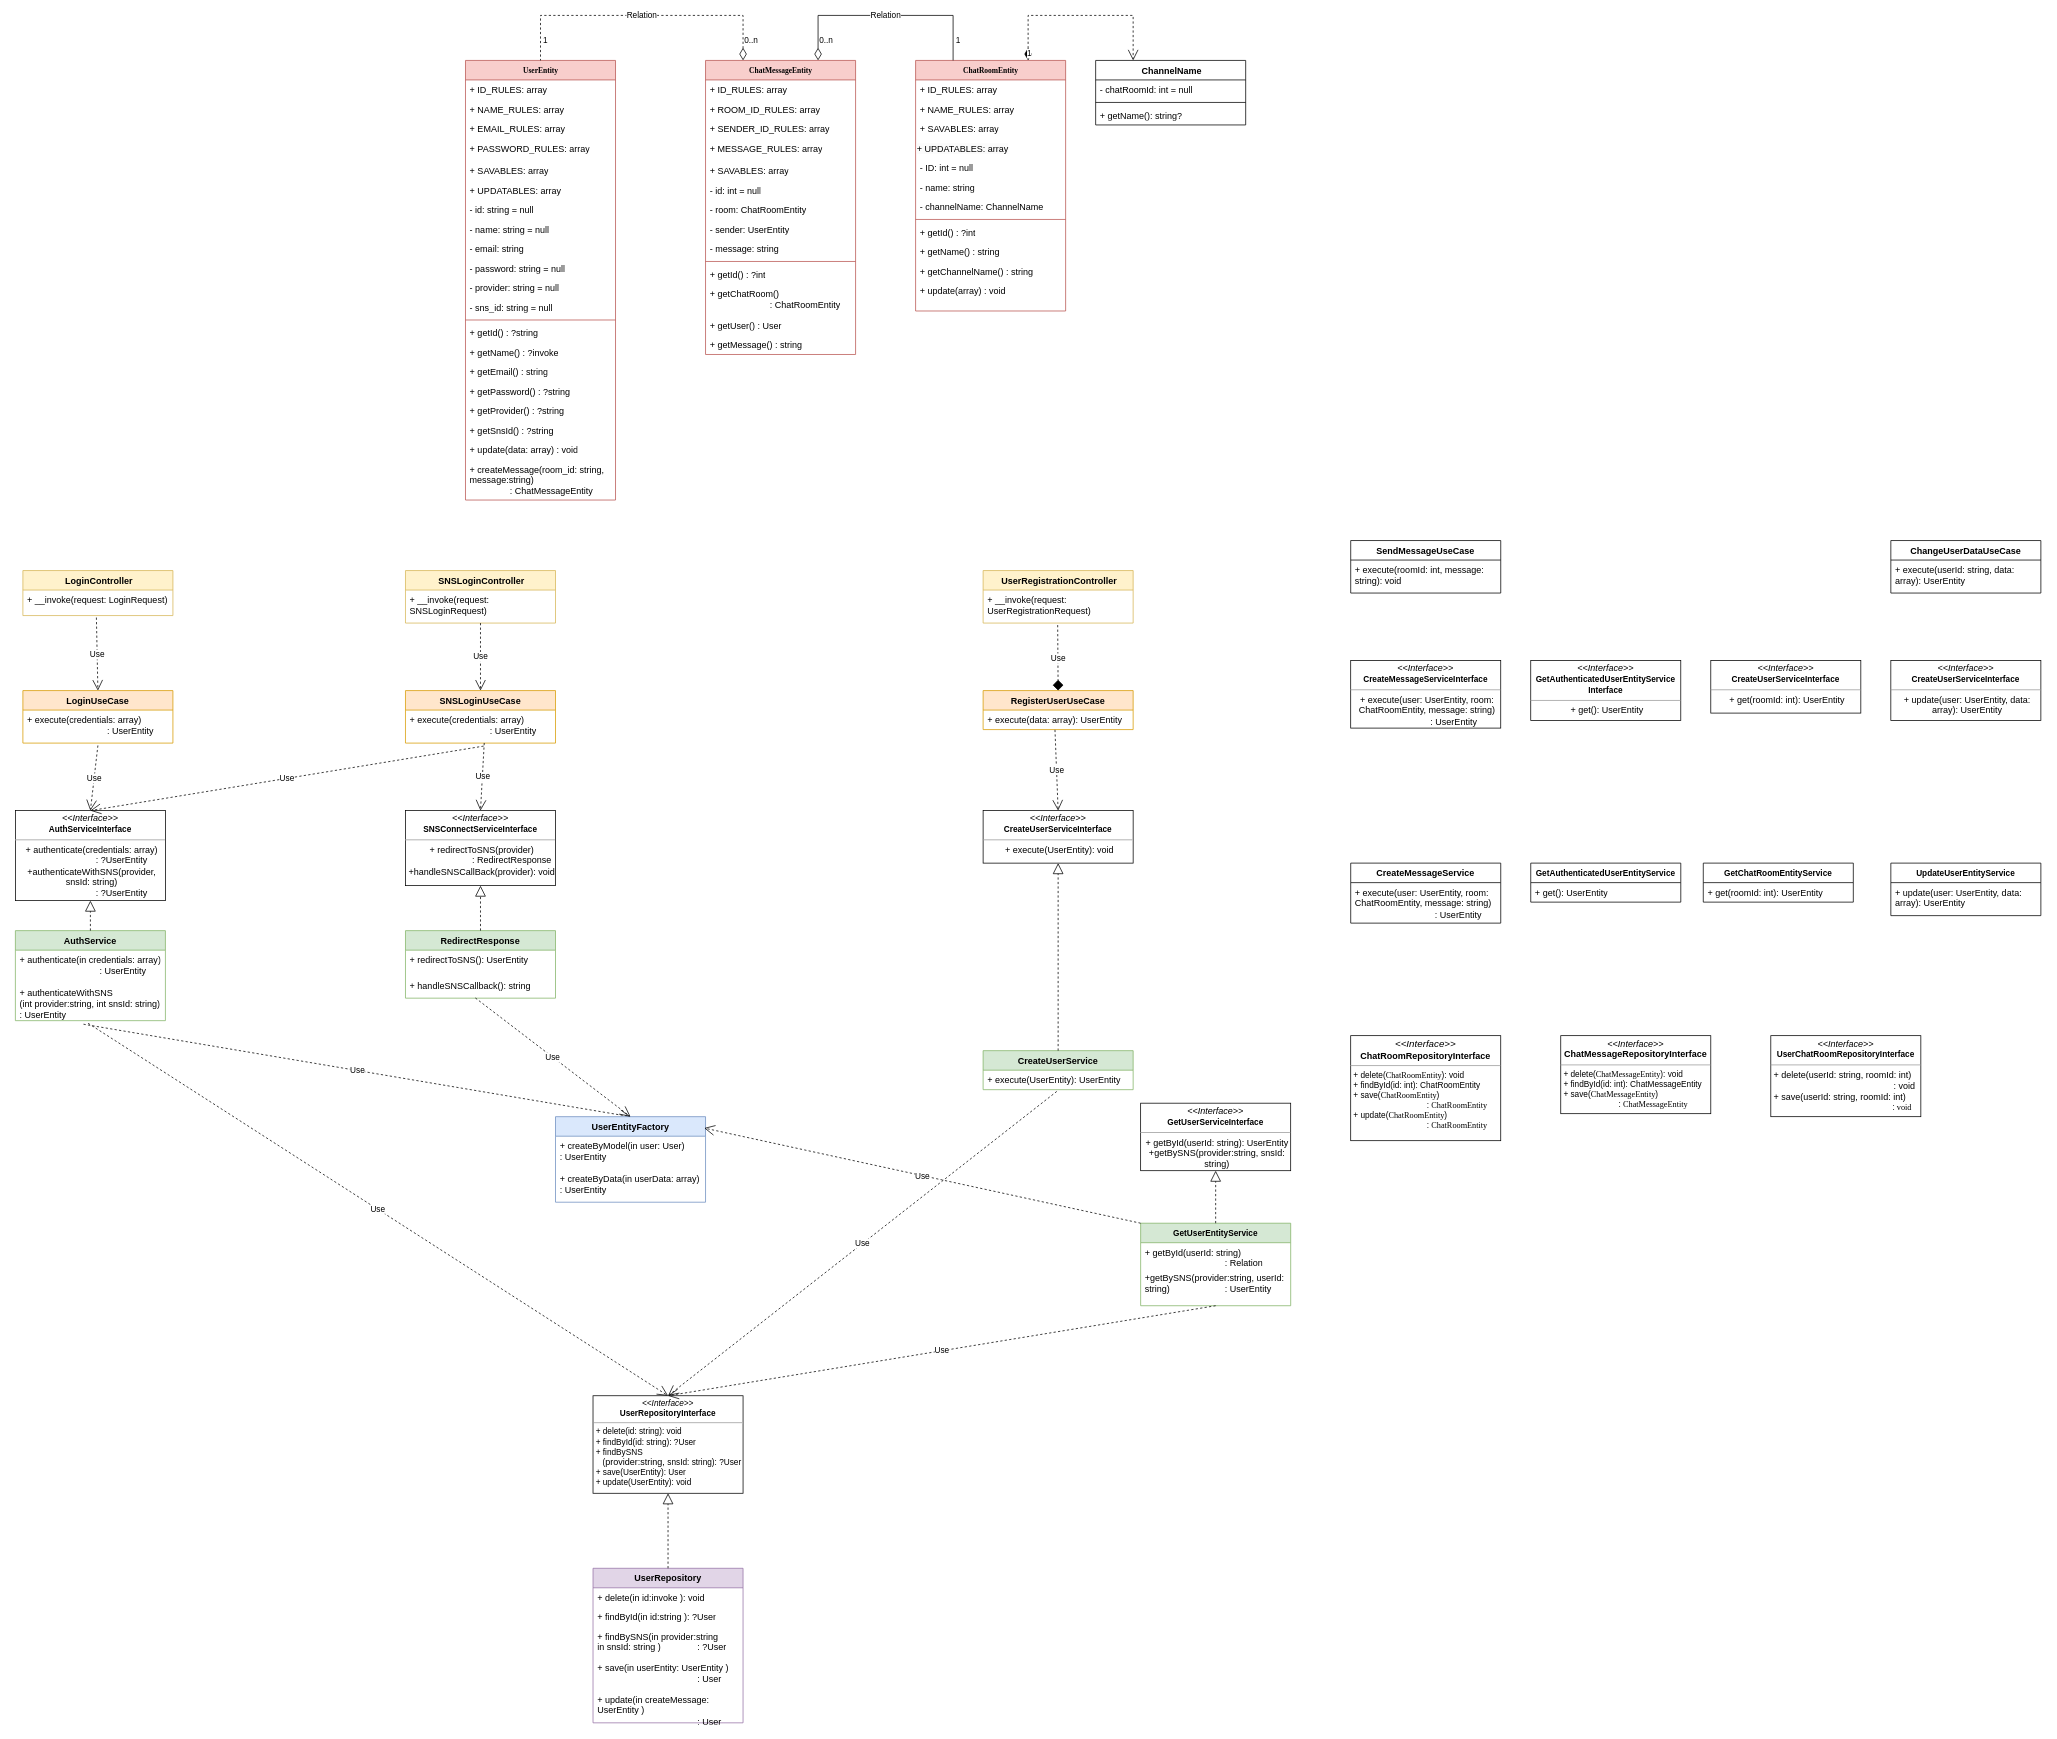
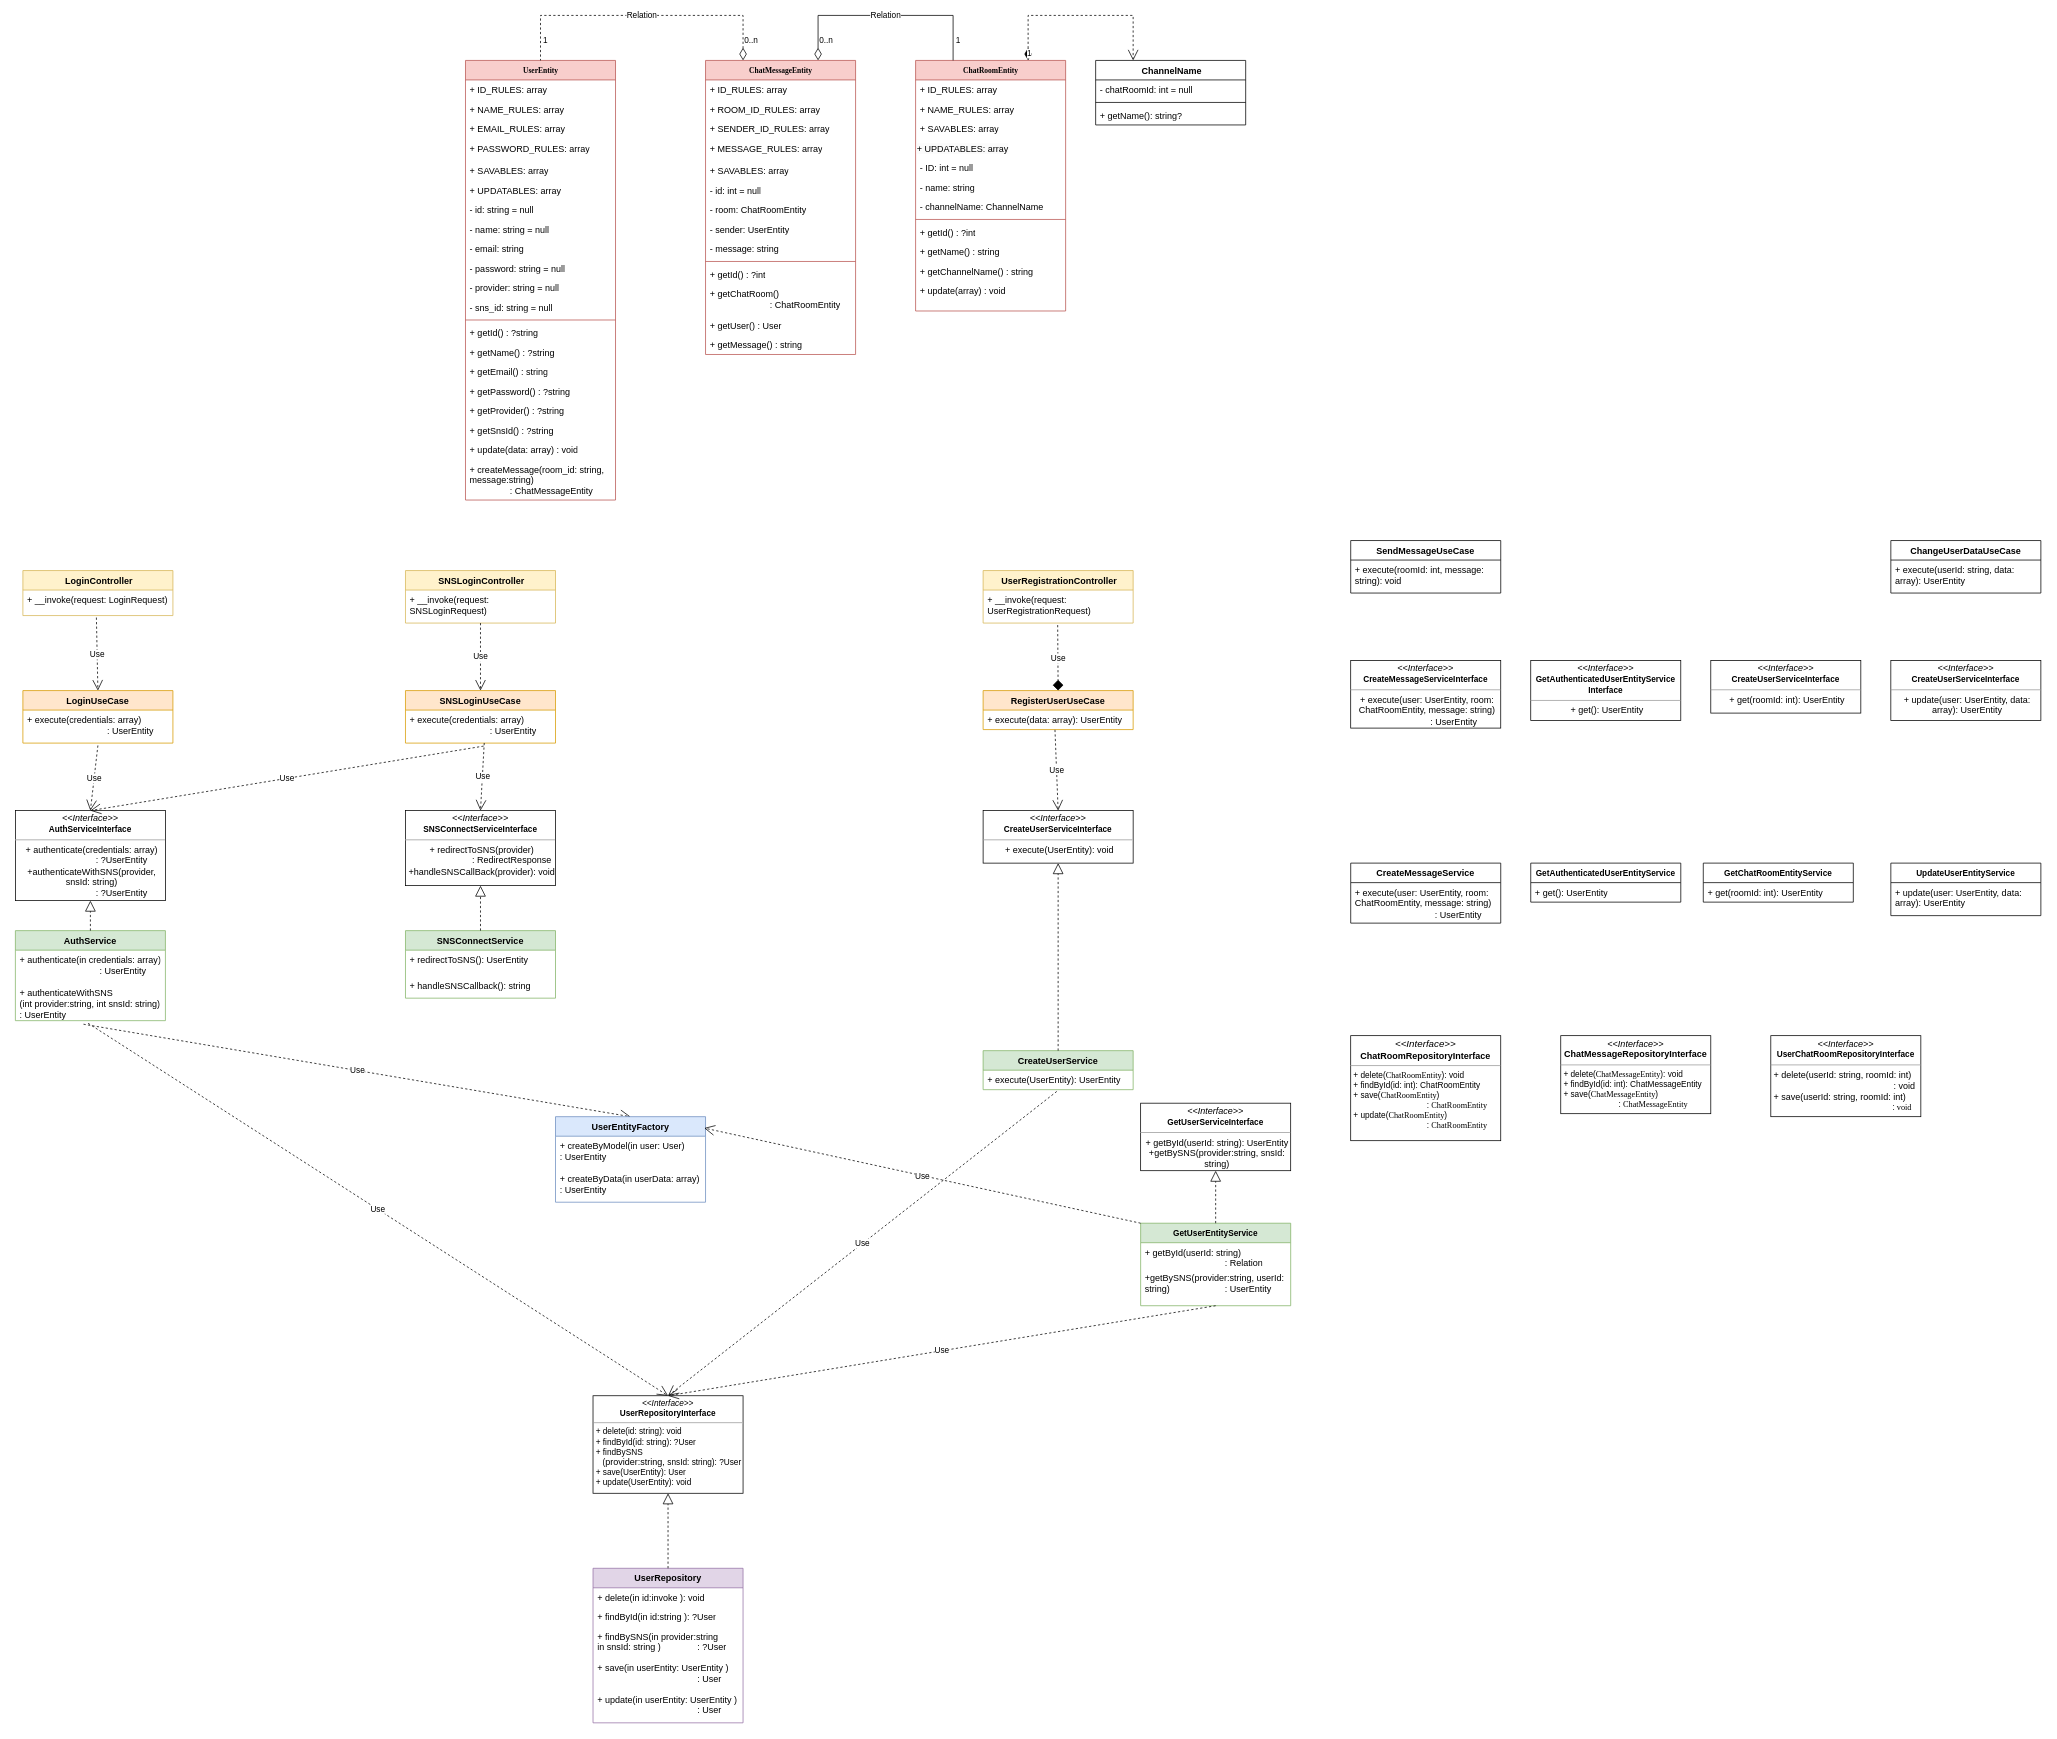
node "+ getName() : ?invoke": label "+ getName() : ?invoke" -> "+ getName() : ?string"
node "RedirectResponse": label "RedirectResponse" -> "SNSConnectService"
edge "+ handleSNSCallback(): string" -> "UserEntityFactory": removed, label "Use"
node "+ update(in createMessage: UserEntity ) : User": label "+ update(in createMessage: UserEntity ) : User" -> "+ update(in userEntity: UserEntity ) : User"
